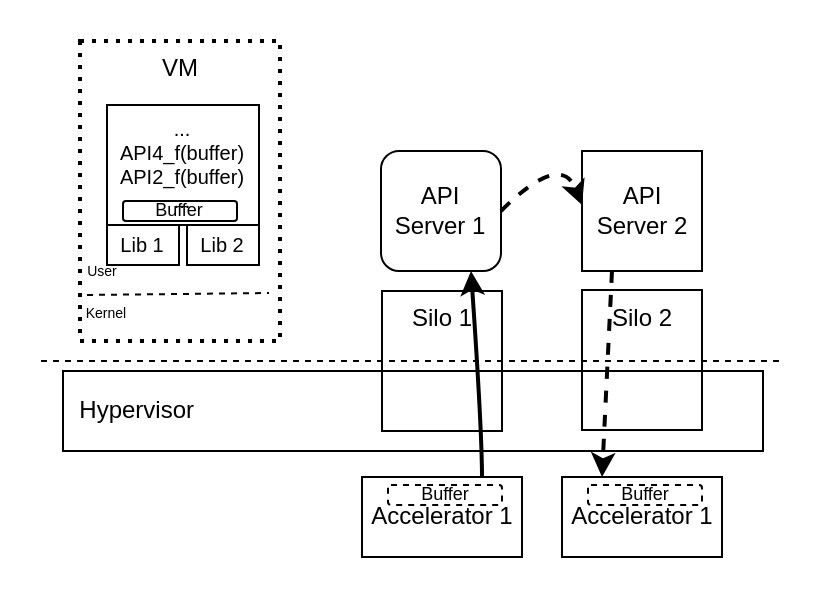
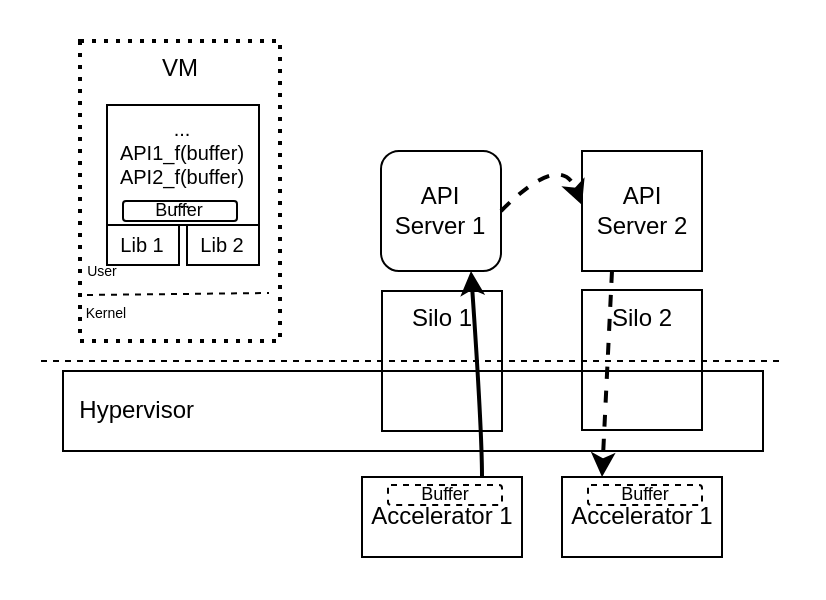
node "... API4_f(buffer) API2_f(buffer) ...": label "... API4_f(buffer) API2_f(buffer) ..." -> "... API1_f(buffer) API2_f(buffer) ..."
